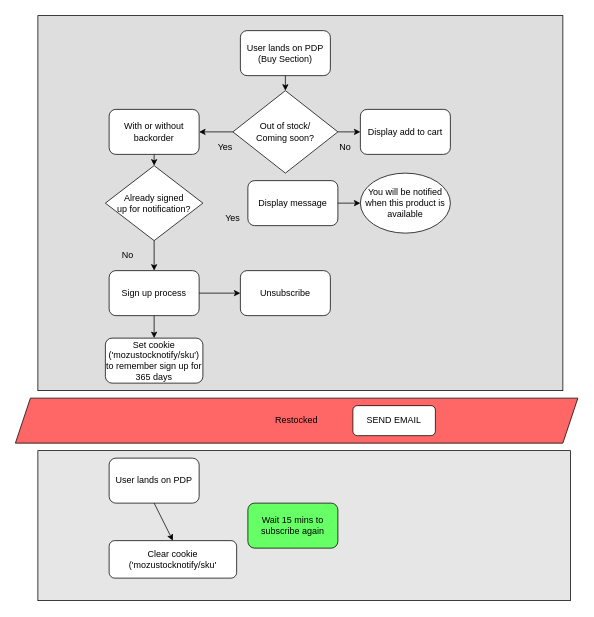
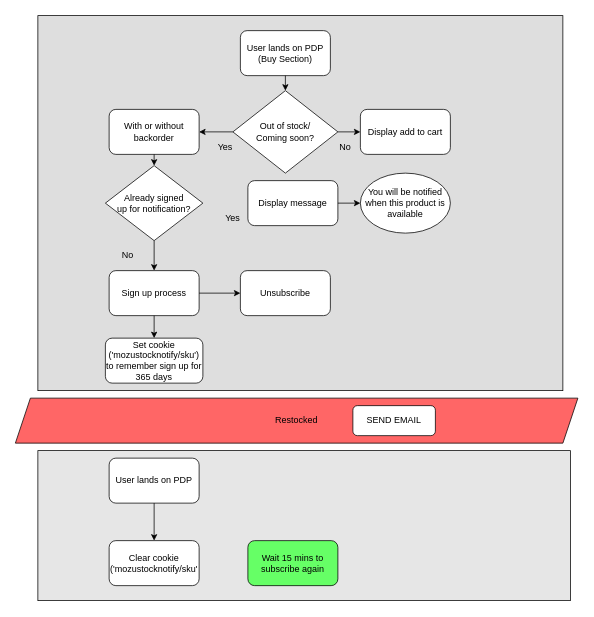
node "Wait 15 mins to subscribe again": moved (293, 525) -> (293, 563)
node "Clear cookie ('mozustocknotify/sku'": size 128x38 -> 90x45
